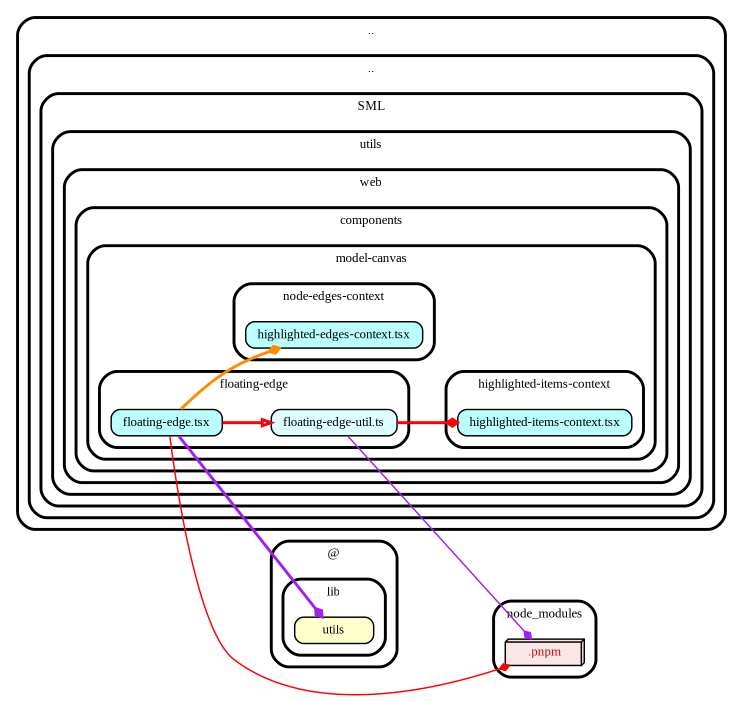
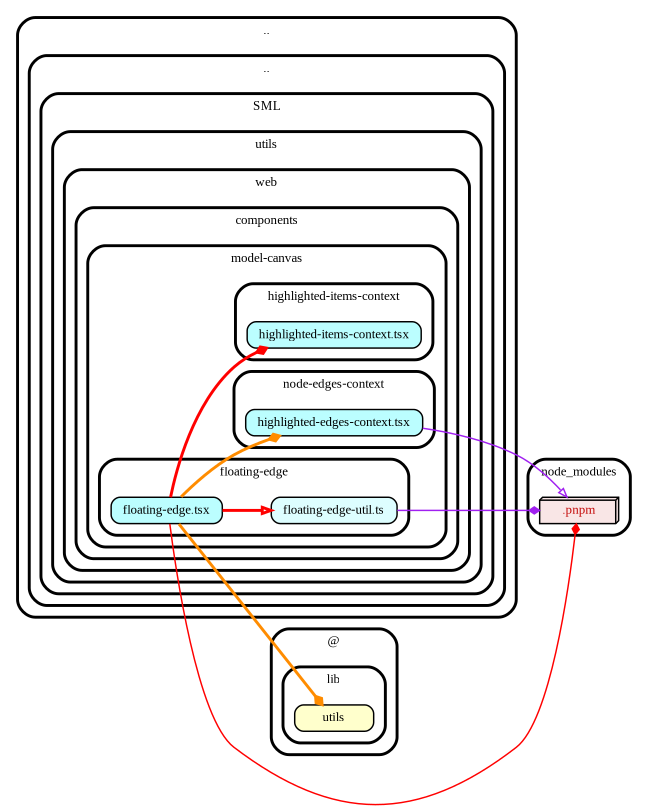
edge "floating-edge-util.ts" -> "highlighted-items-context.tsx": now "floating-edge.tsx" -> "highlighted-items-context.tsx"
edge "highlighted-edges-context.tsx" -> ".pnpm": added
edge "floating-edge.tsx" -> "utils": color purple -> darkorange
